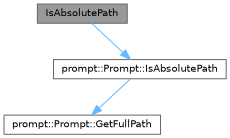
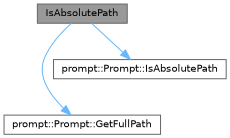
edge "prompt::Prompt::IsAbsolutePath" -> "prompt::Prompt::GetFullPath": now "IsAbsolutePath" -> "prompt::Prompt::GetFullPath"
